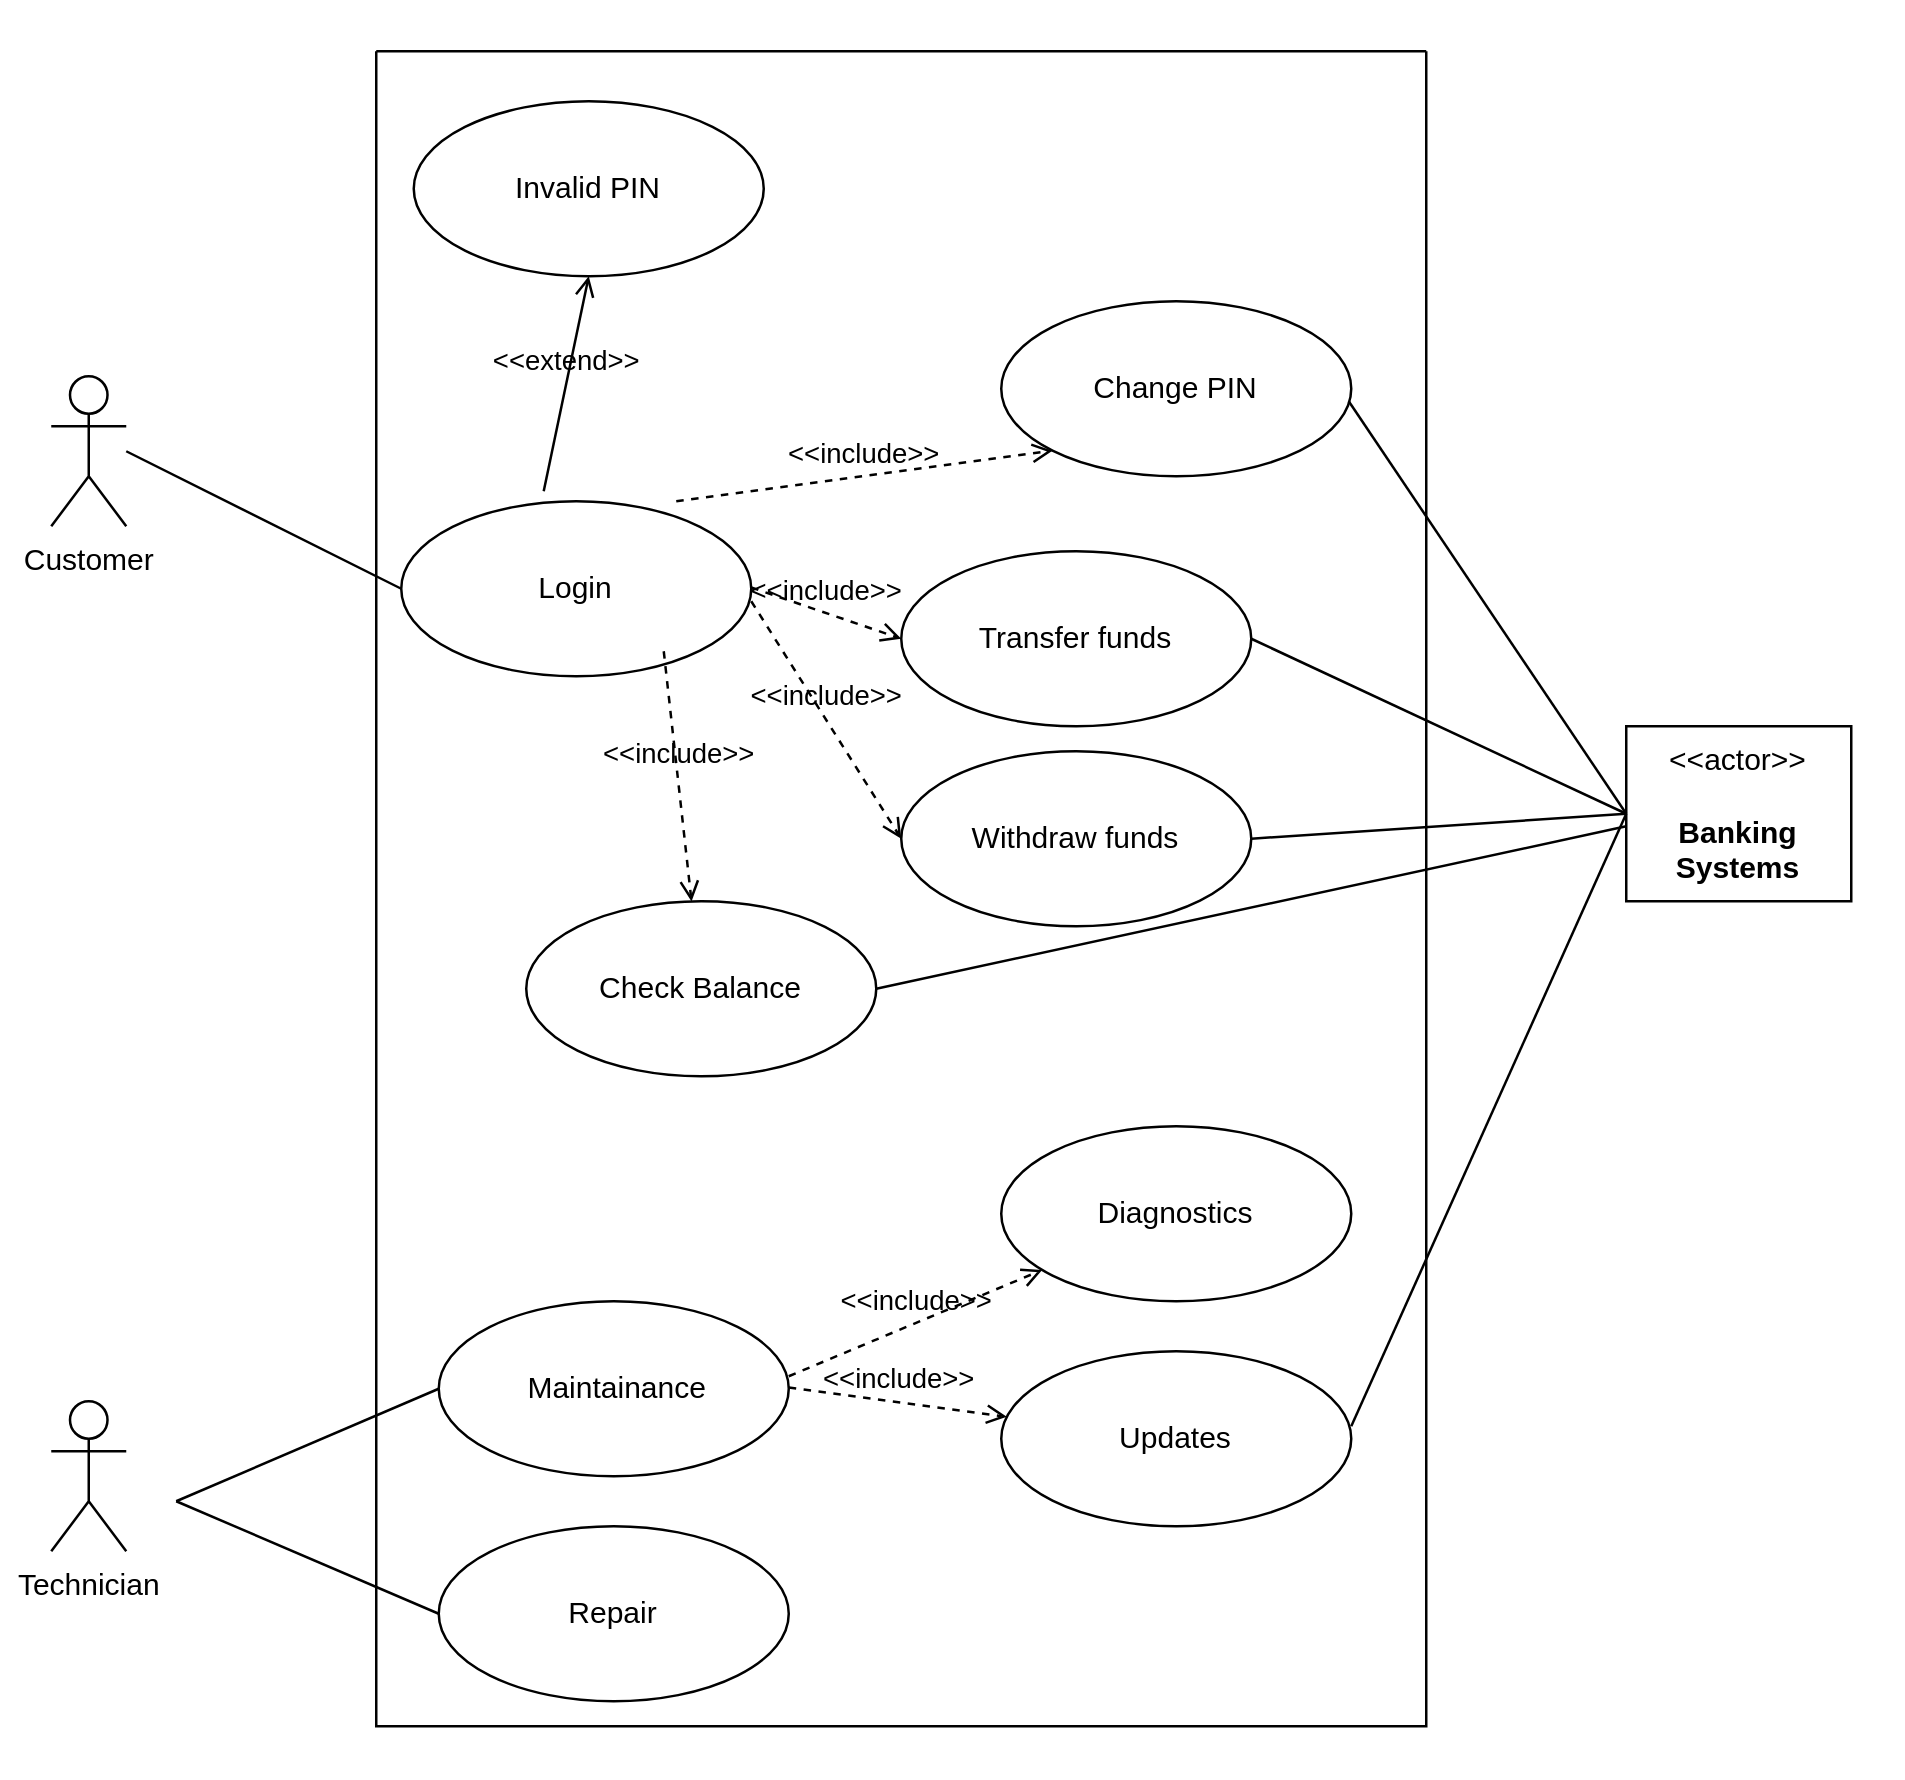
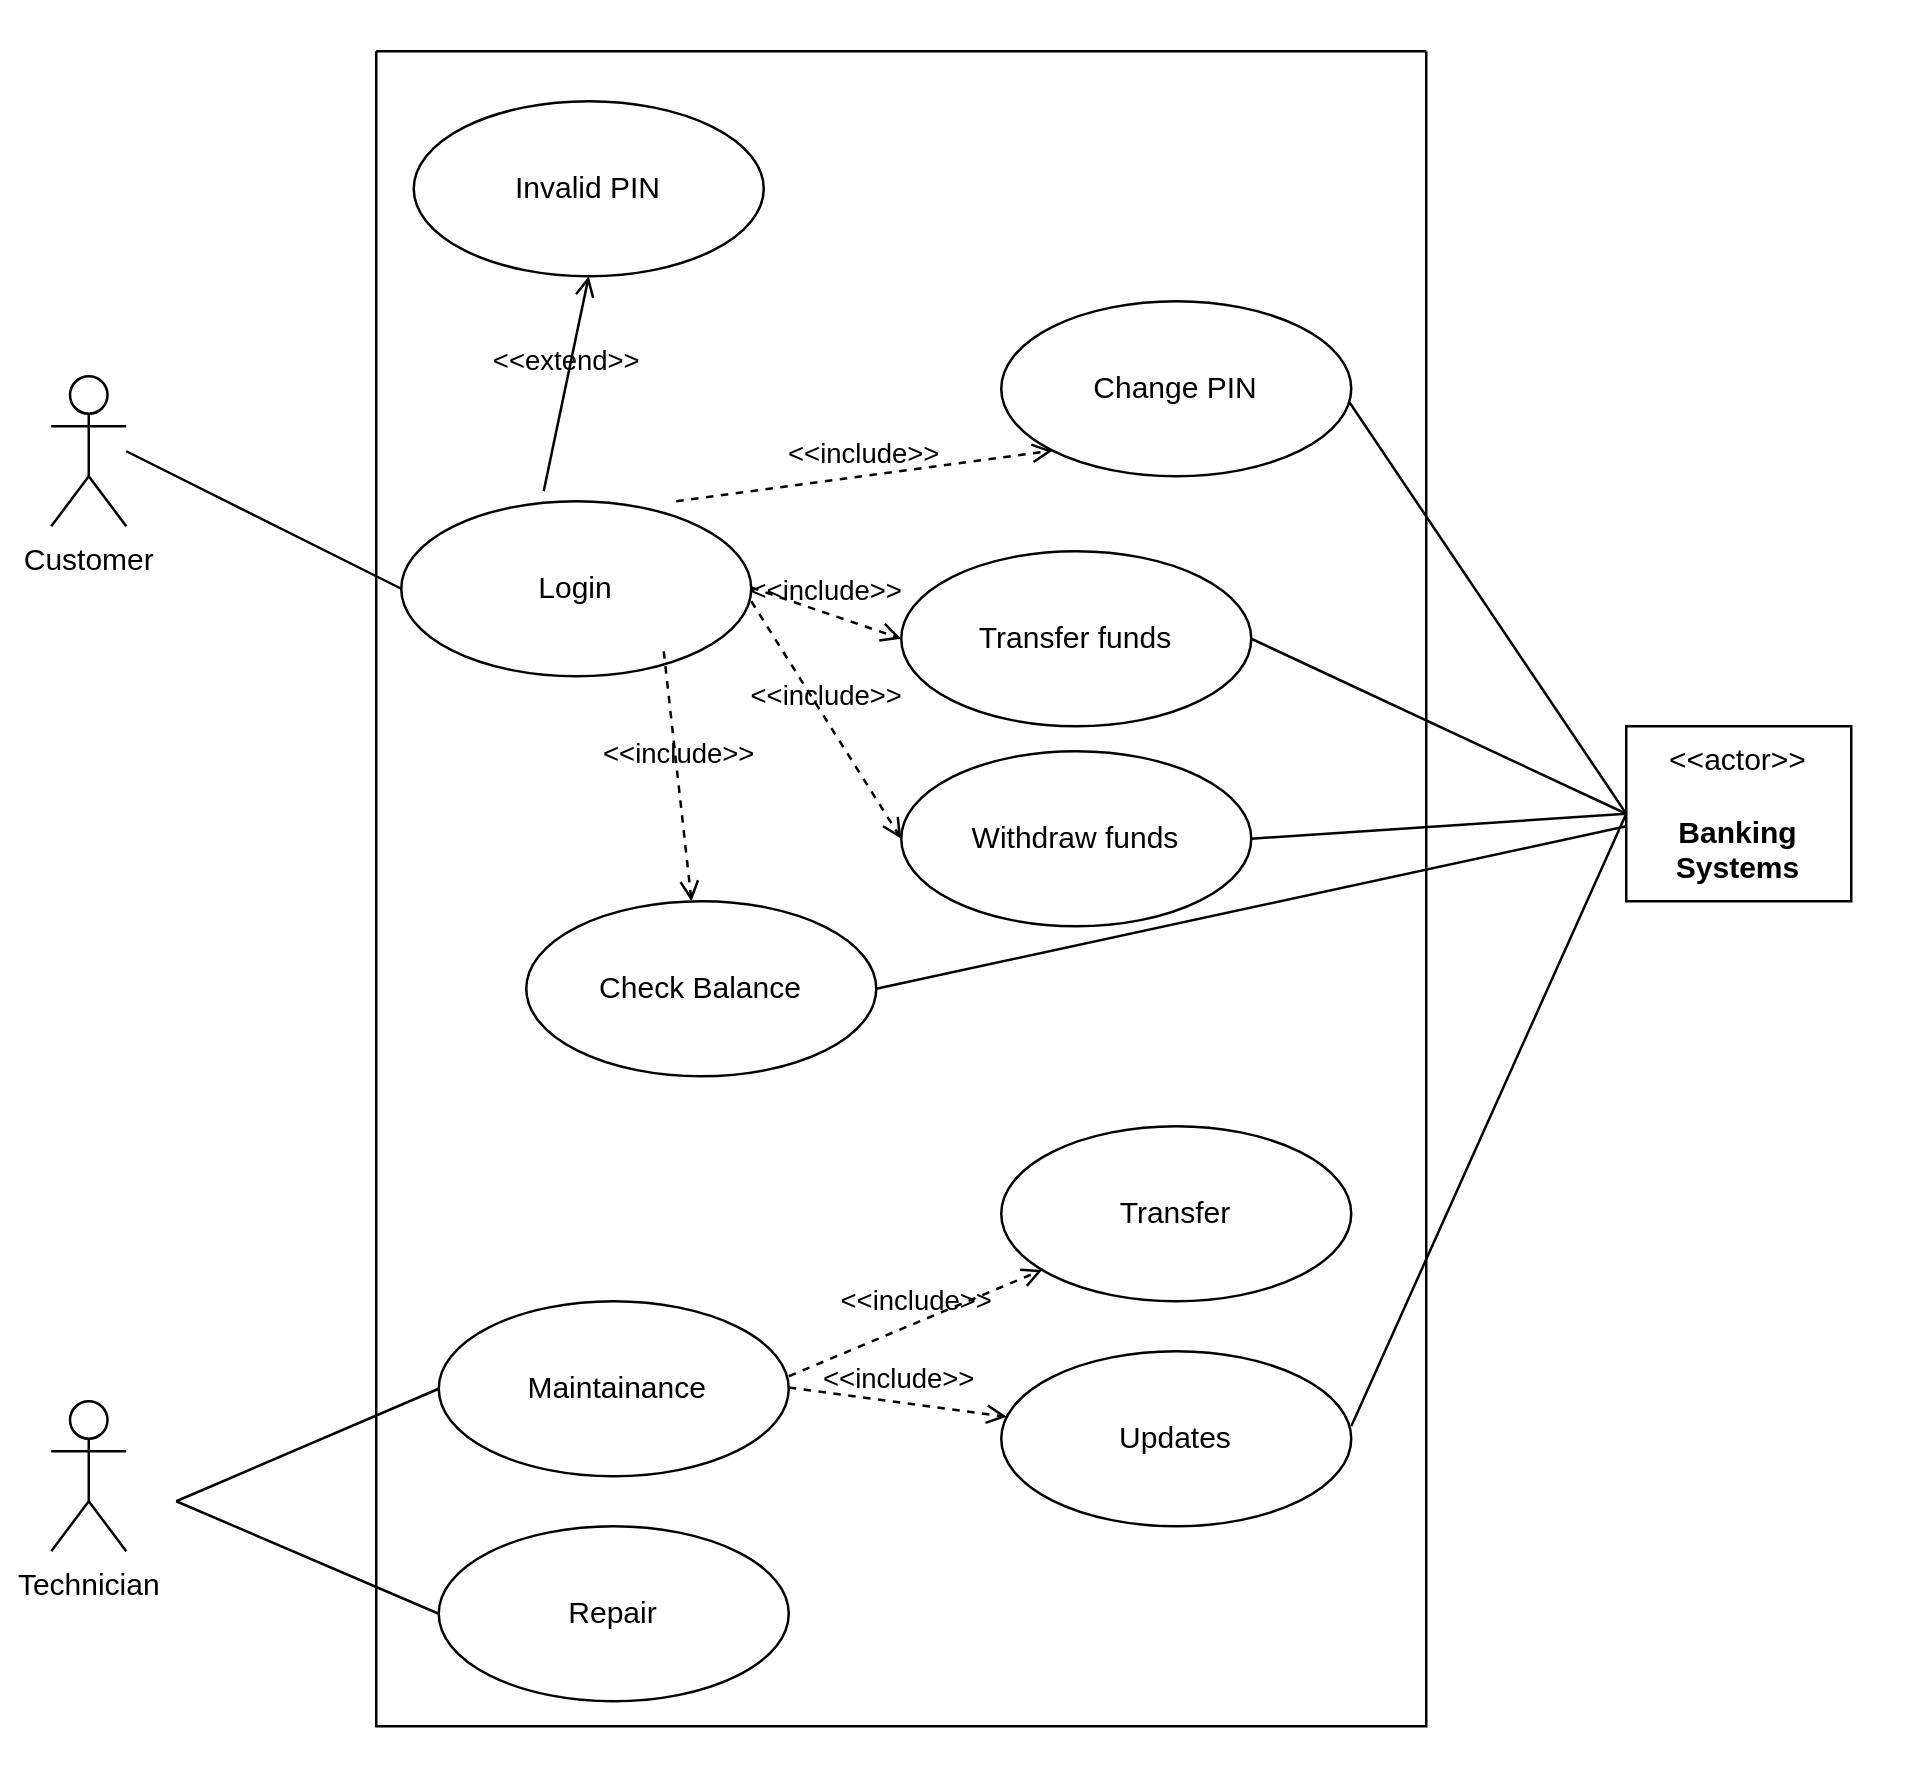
node "Diagnostics": label "Diagnostics" -> "Transfer"
